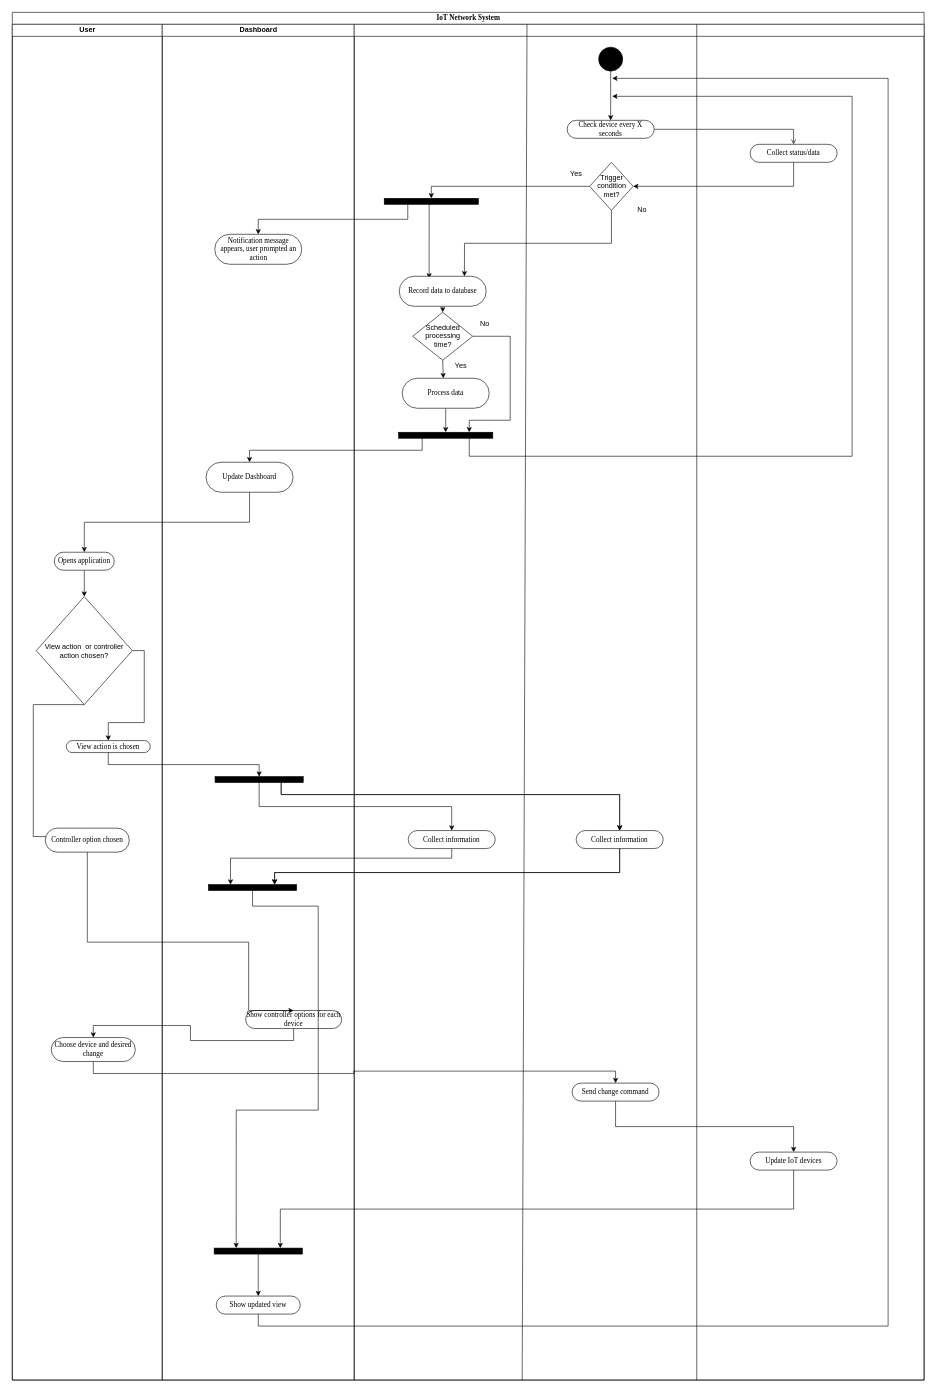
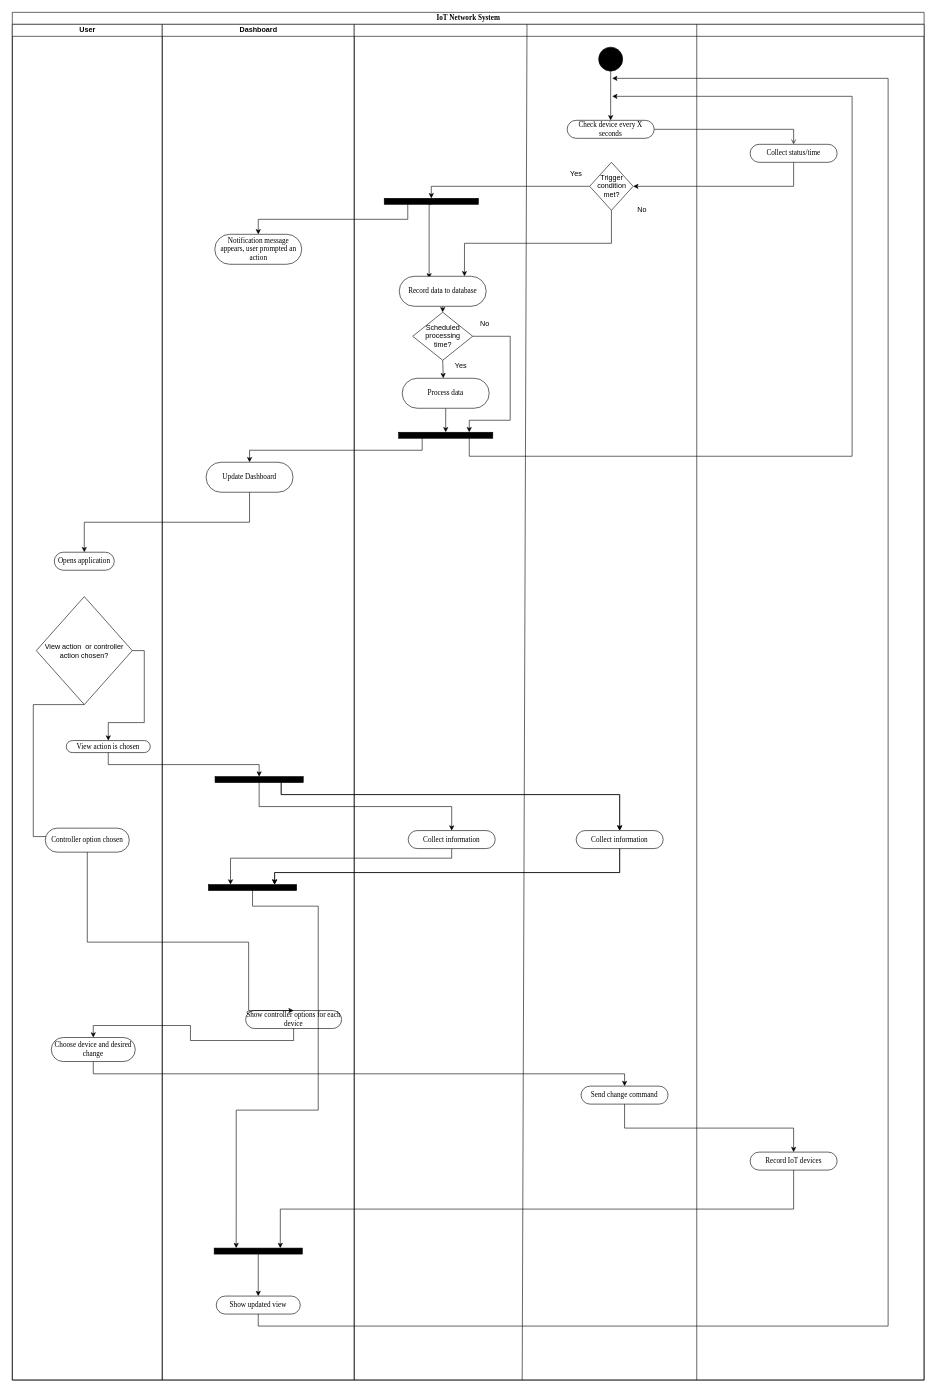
node "Collect status/data": label "Collect status/data" -> "Collect status/time"
edge "Opens application" -> "View action or controller action chosen?": removed
node "Send change command": moved (616, 1092) -> (625, 1095)
node "Update IoT devices": label "Update IoT devices" -> "Record IoT devices"
